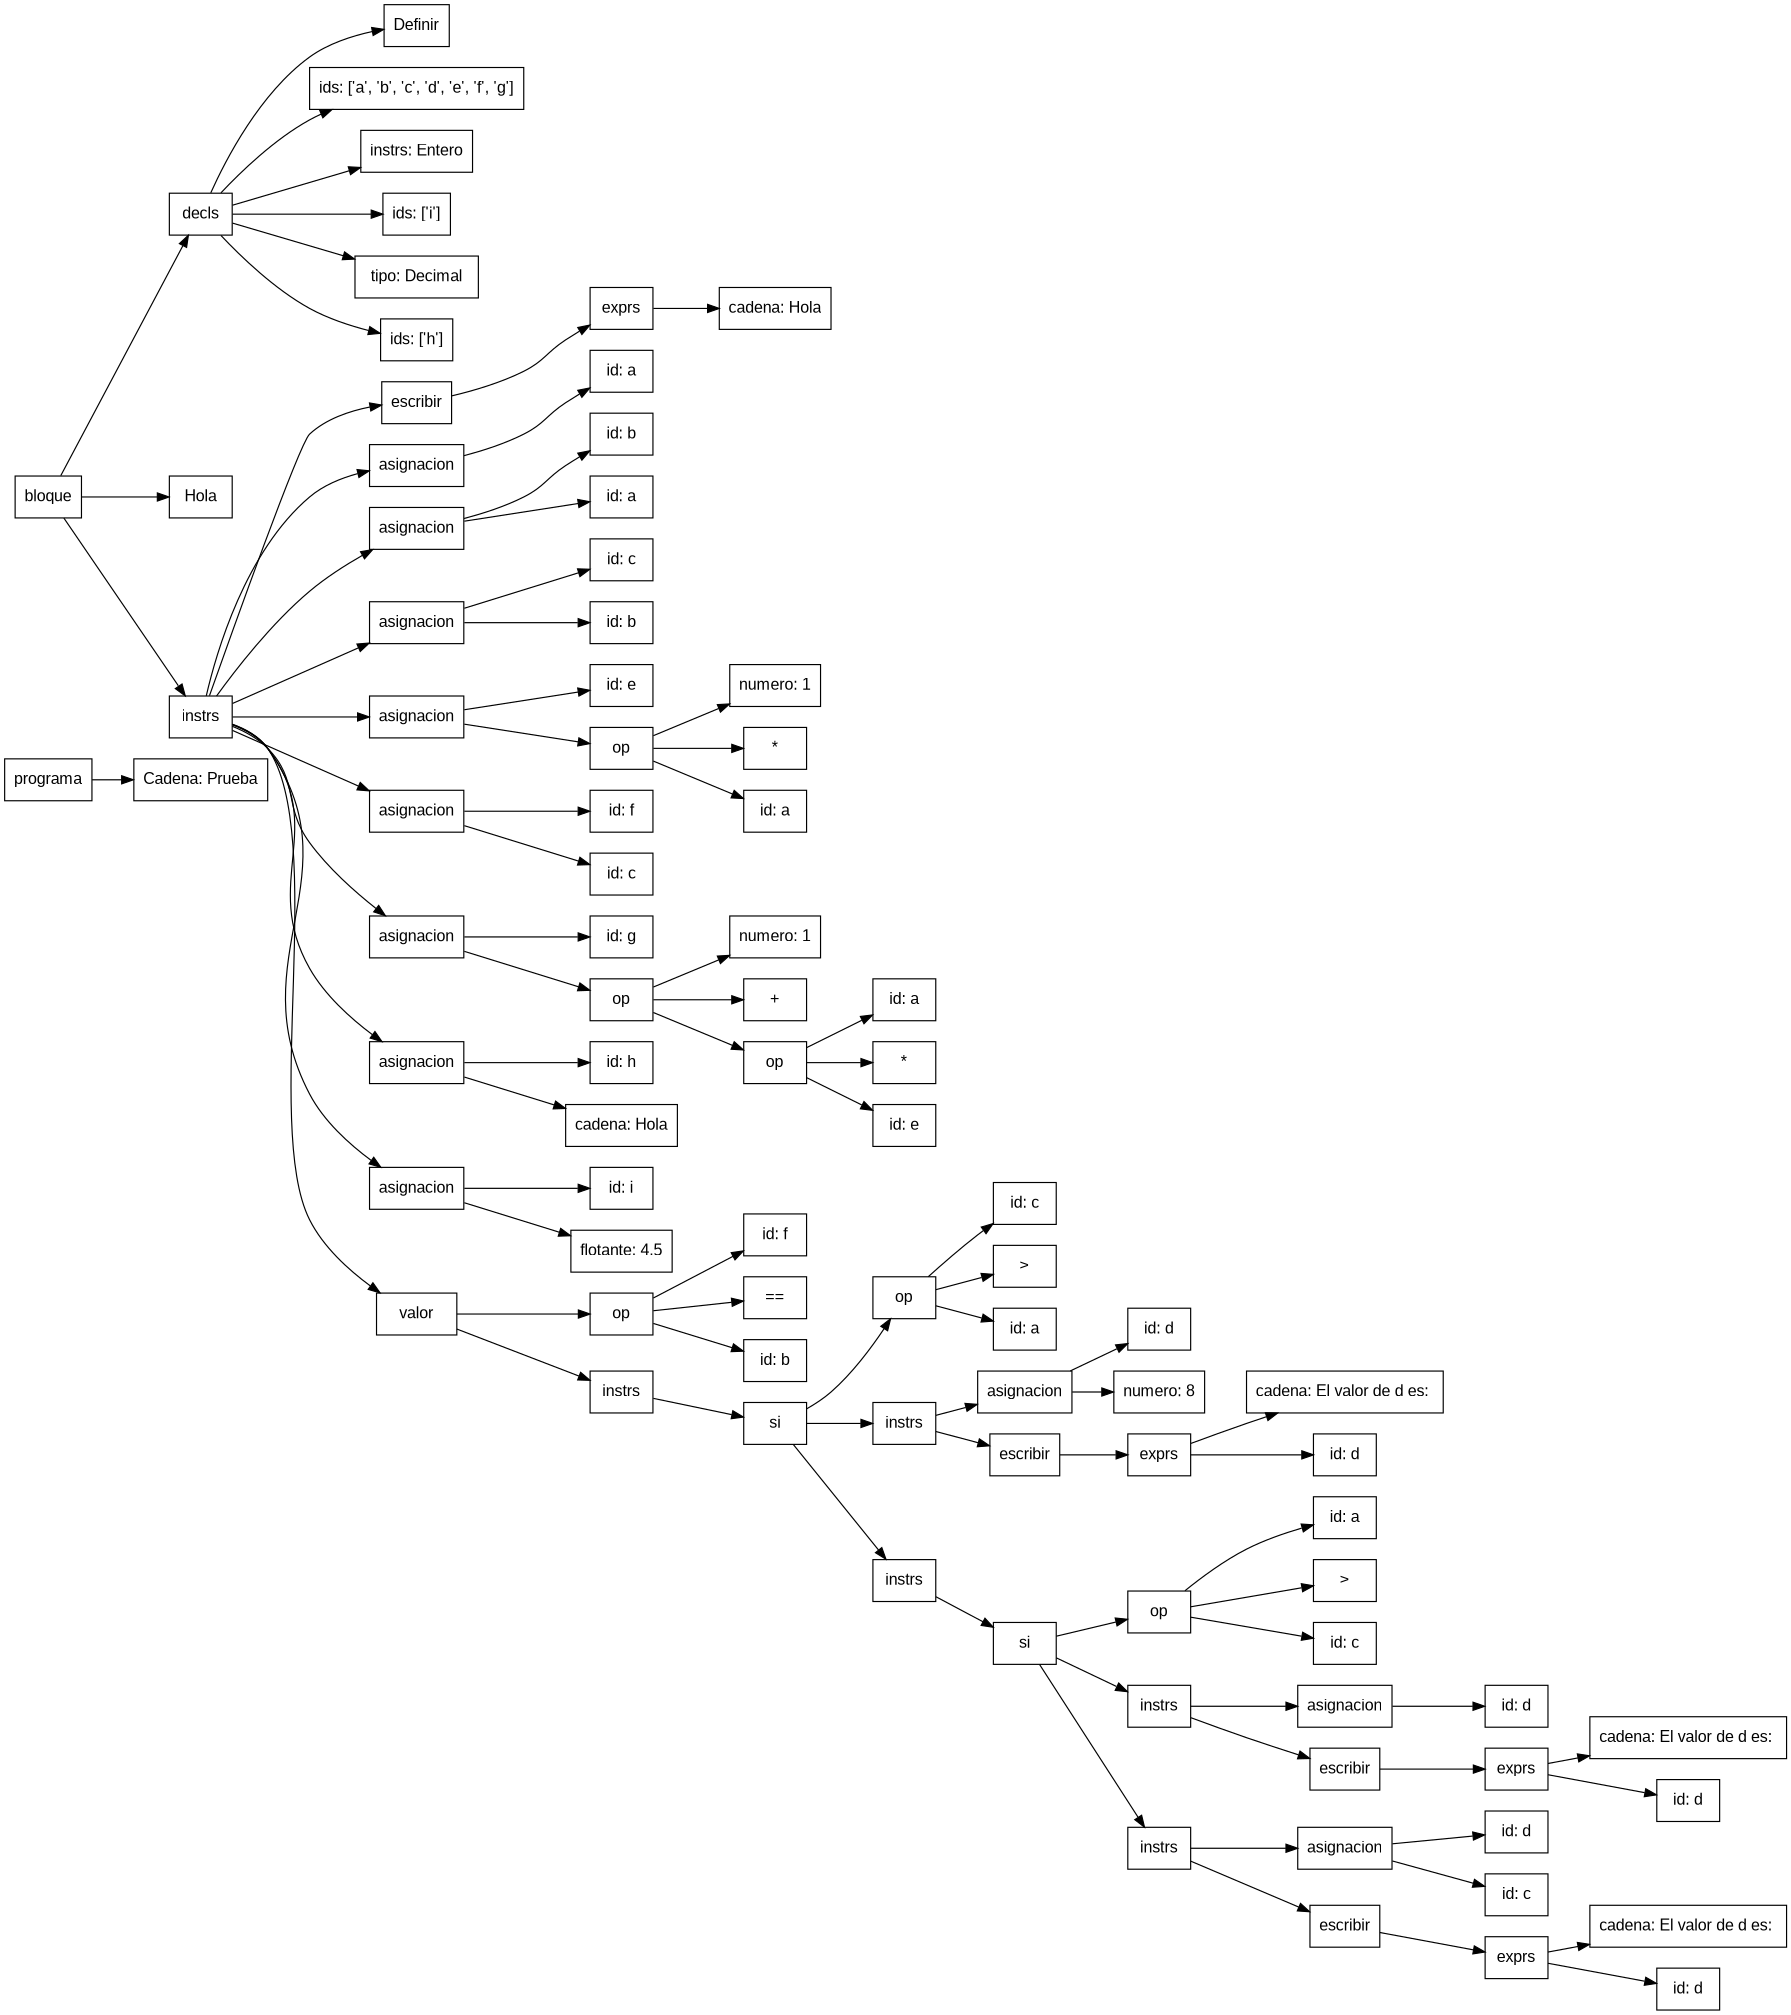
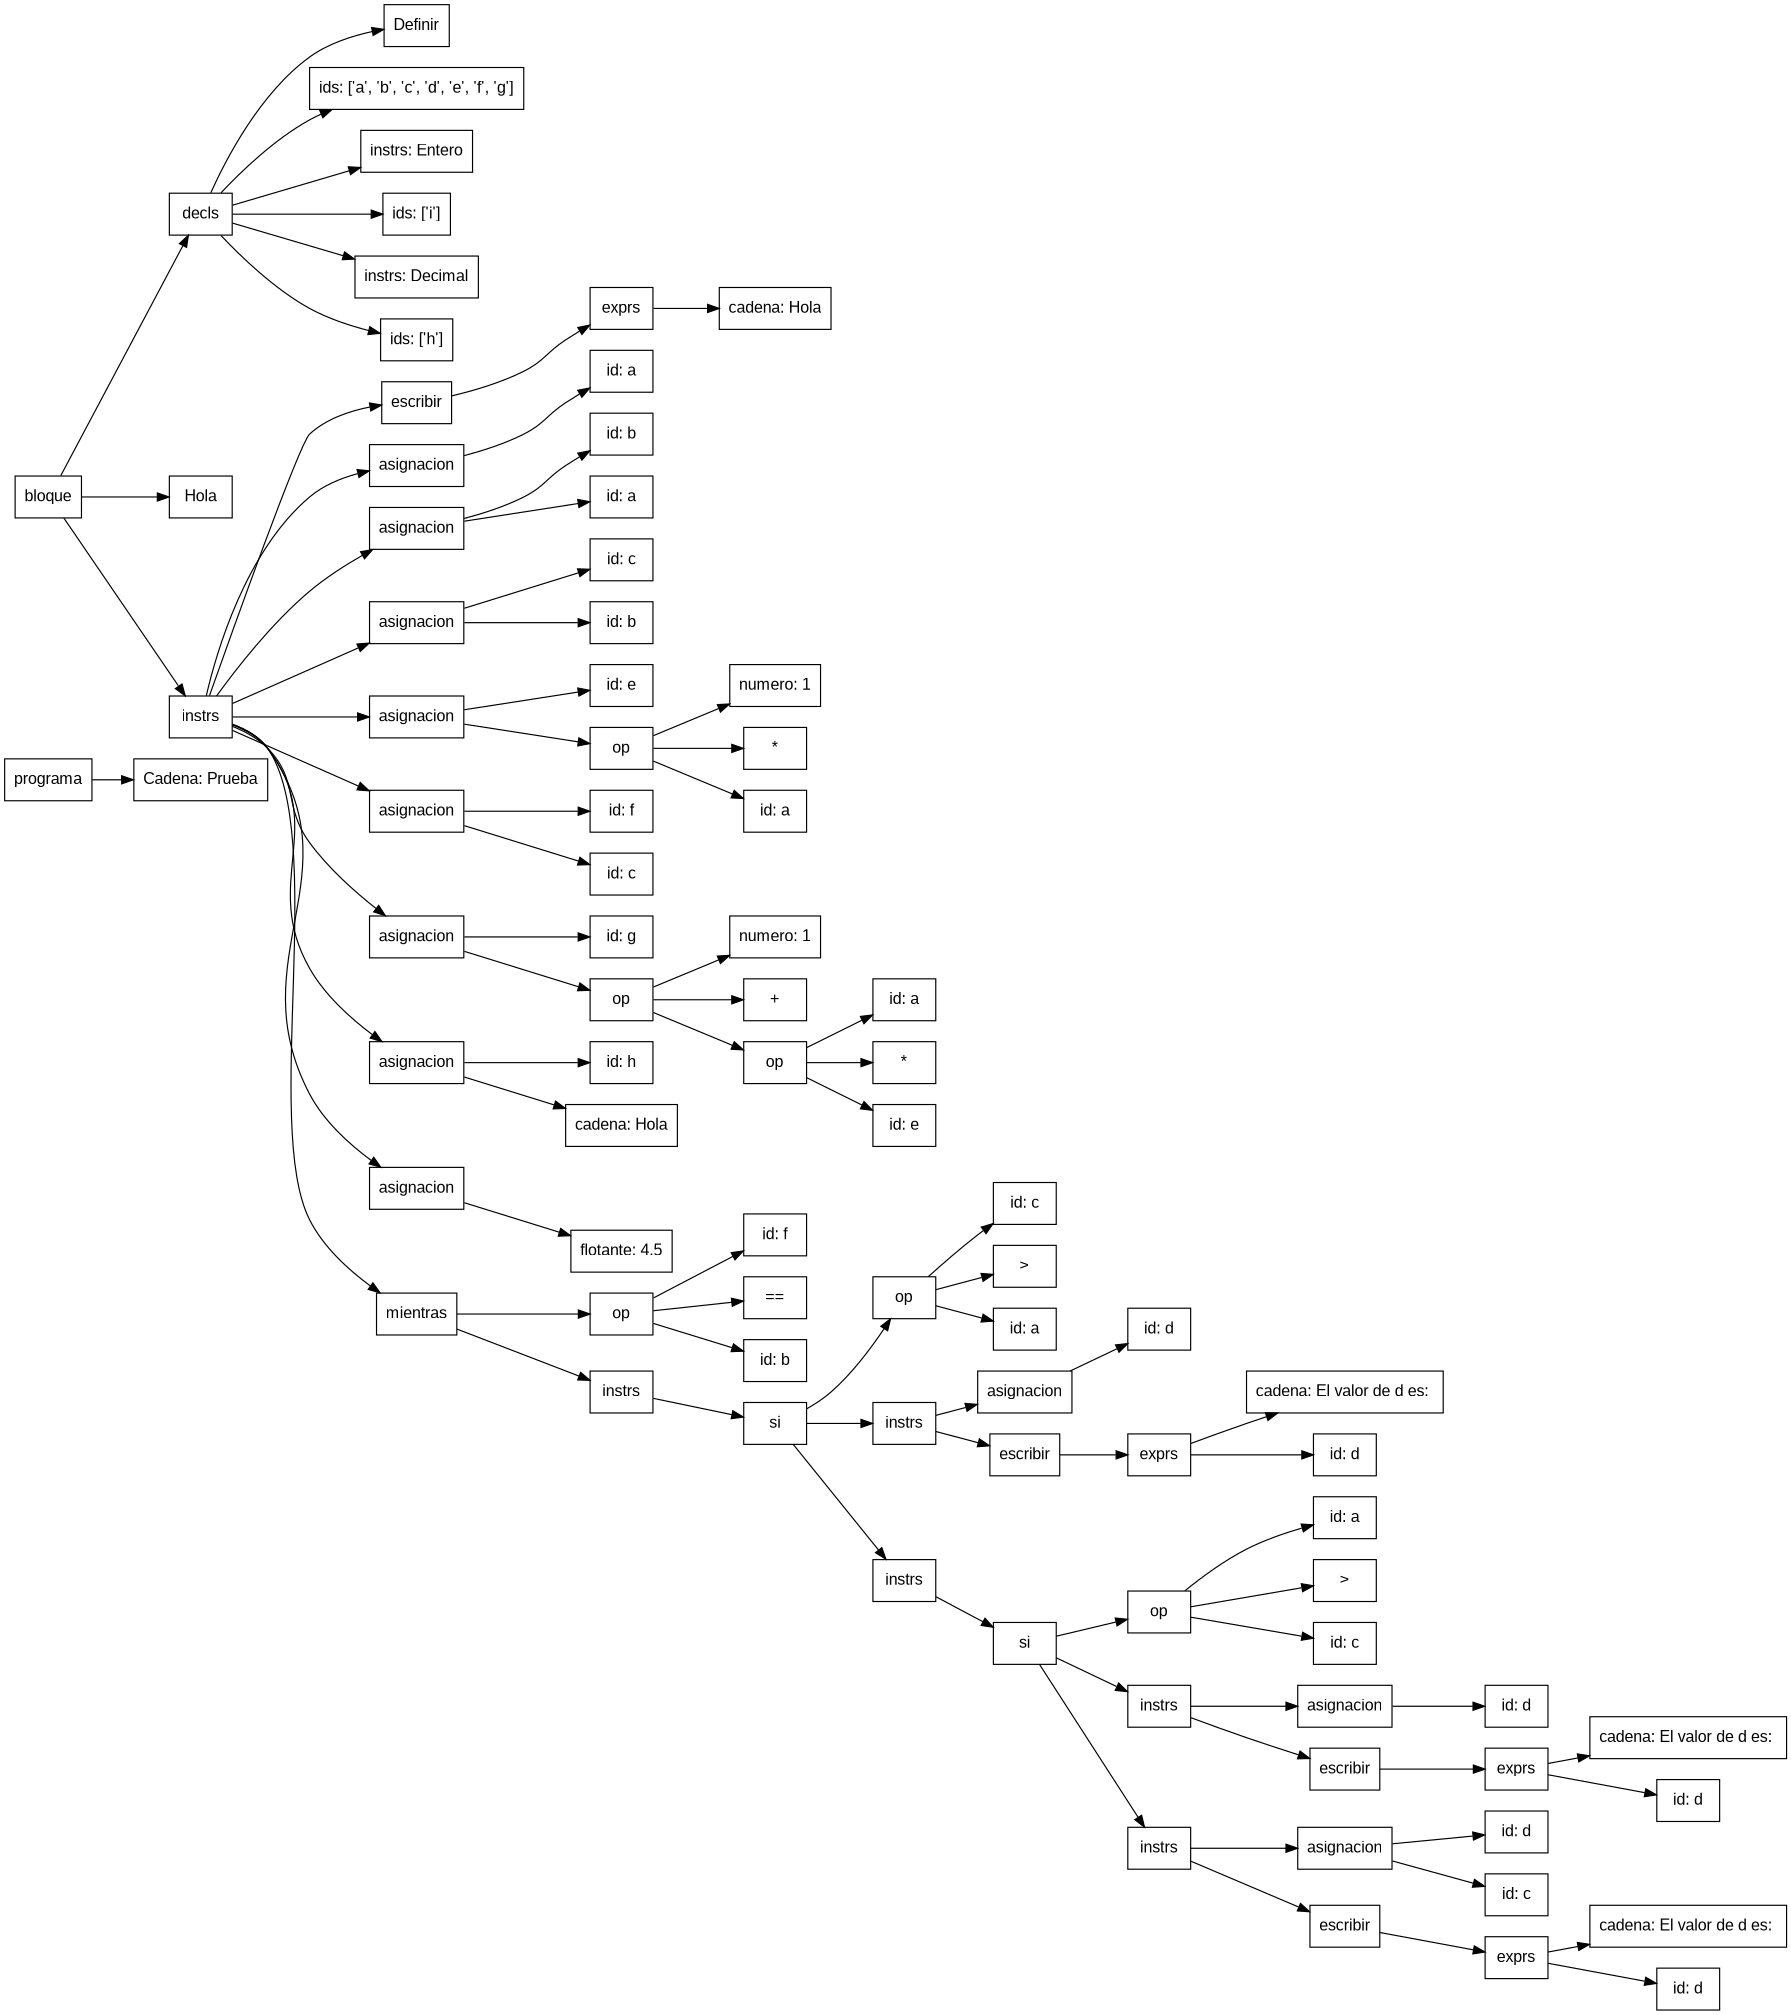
node "tipo: Decimal": label "tipo: Decimal" -> "instrs: Decimal"
node "id: i": removed
node "valor": label "valor" -> "mientras"
node "numero: 8": removed
